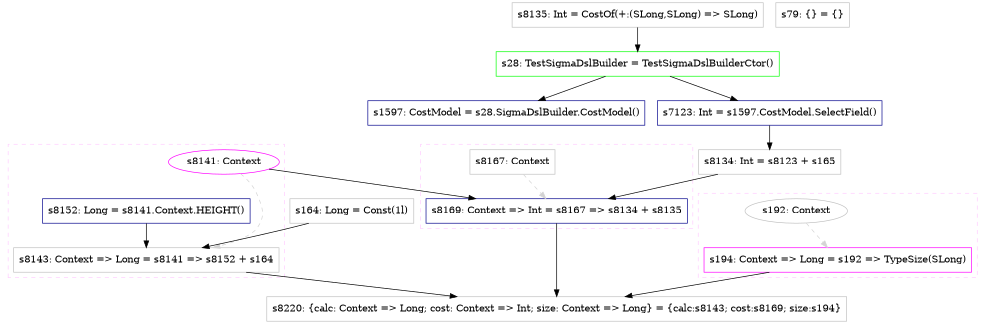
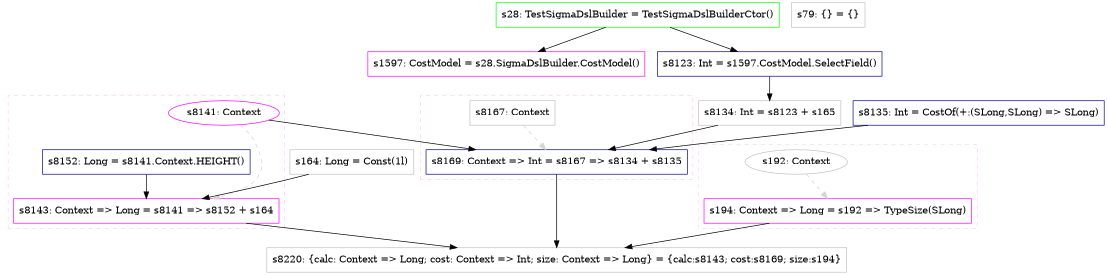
node "s8135: Int = CostOf(+:(SLong,SLong) => SLong)": color gray -> darkblue
edge "s8135: Int = CostOf(+:(SLong,SLong) => SLong)" -> "s28: TestSigmaDslBuilder = TestSigmaDslBuilderCtor()": now "s8135: Int = CostOf(+:(SLong,SLong) => SLong)" -> "s8169: Context => Int = s8167 => s8134 + s8135"
node "s1597: CostModel = s28.SigmaDslBuilder.CostModel()": color darkblue -> magenta
node "s7123: Int = s1597.CostModel.SelectField()": label "s7123: Int = s1597.CostModel.SelectField()" -> "s8123: Int = s1597.CostModel.SelectField()"
node "s8143: Context => Long = s8141 => s8152 + s164": color gray -> magenta
